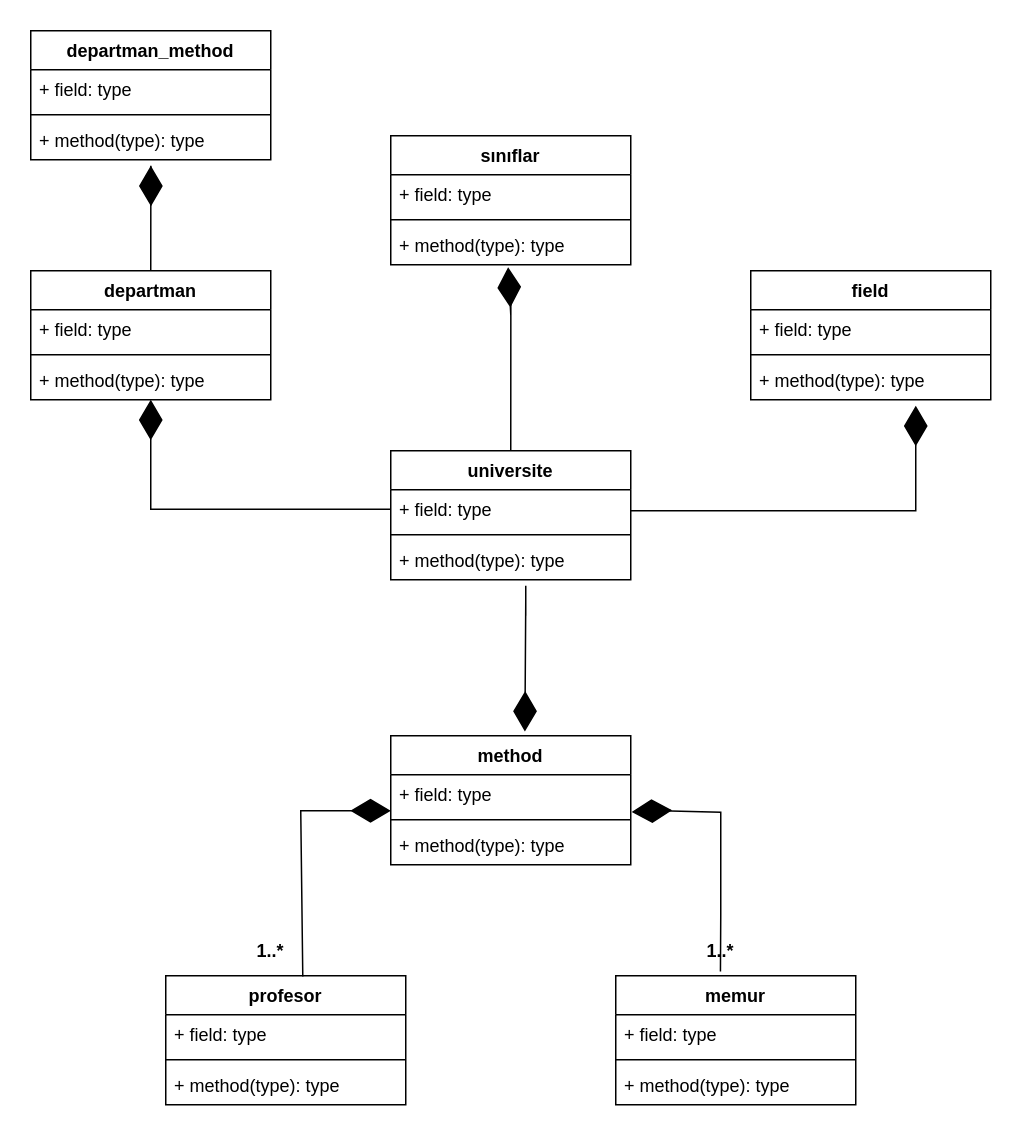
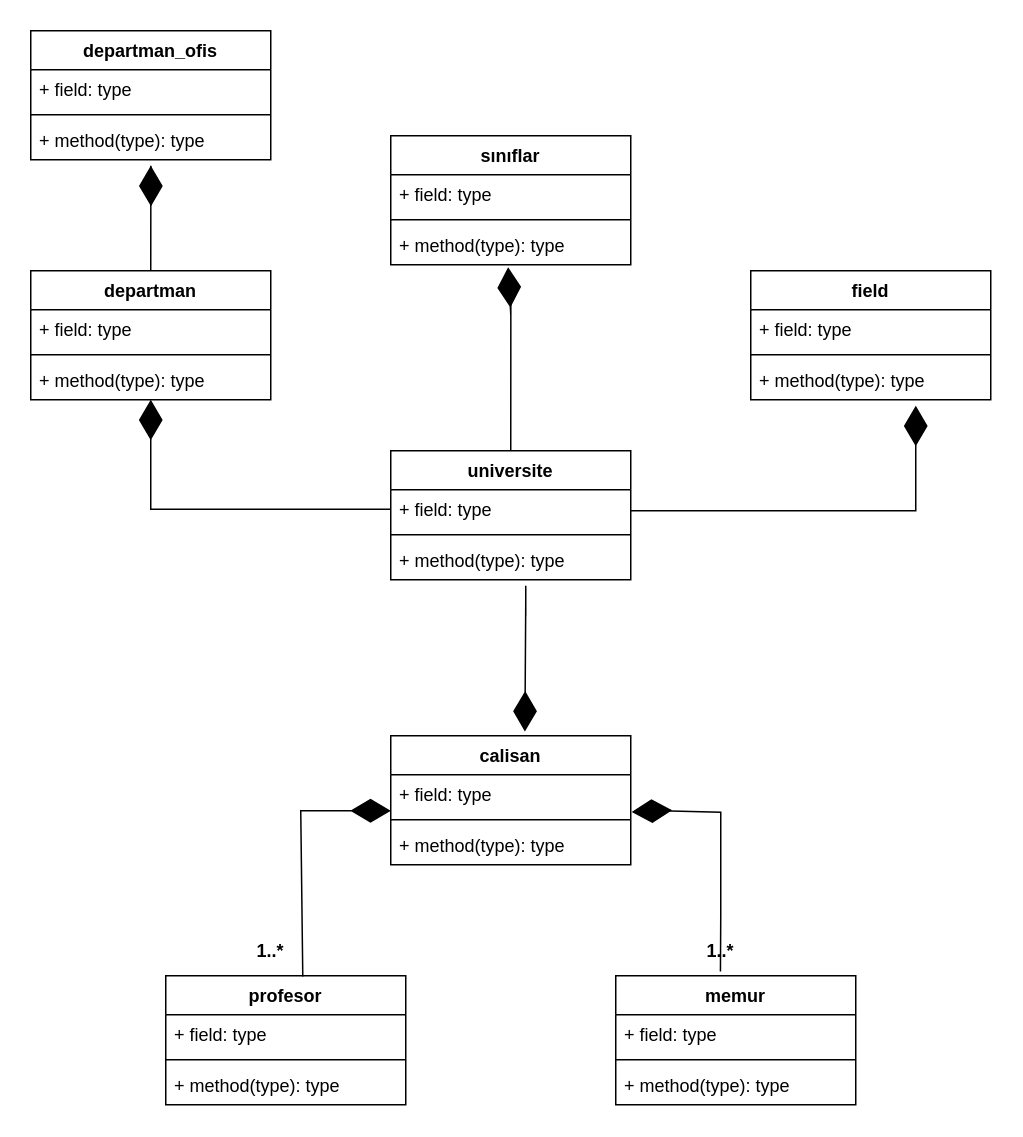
node "departman_method": label "departman_method" -> "departman_ofis"
node "method": label "method" -> "calisan"
